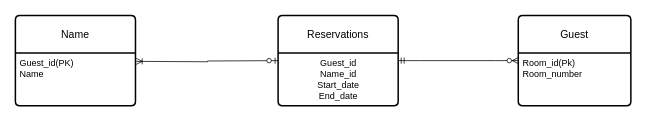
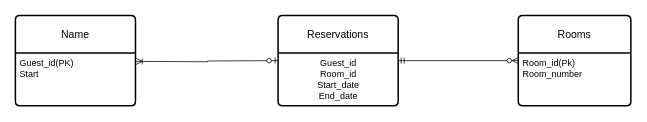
node "Guest": label "Guest" -> "Rooms"
node "Guest_id(PK) Name": label "Guest_id(PK) Name" -> "Guest_id(PK) Start"
node "Guest_id Name_id Start_date End_date": label "Guest_id Name_id Start_date End_date" -> "Guest_id Room_id Start_date End_date"
